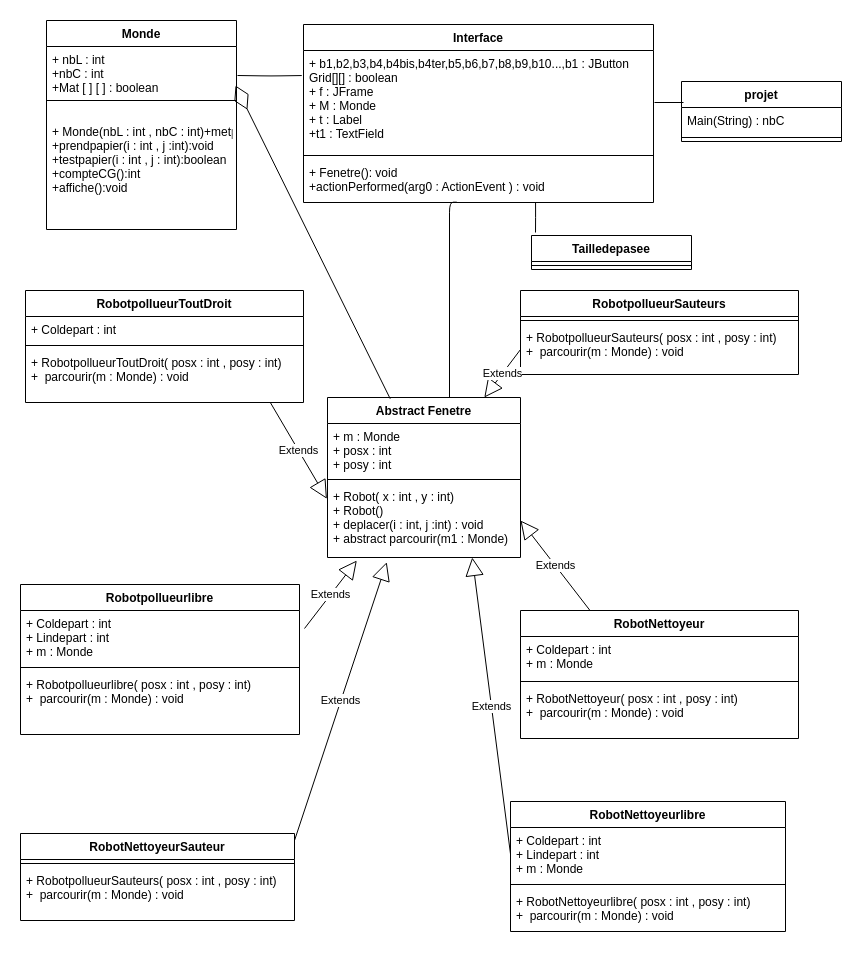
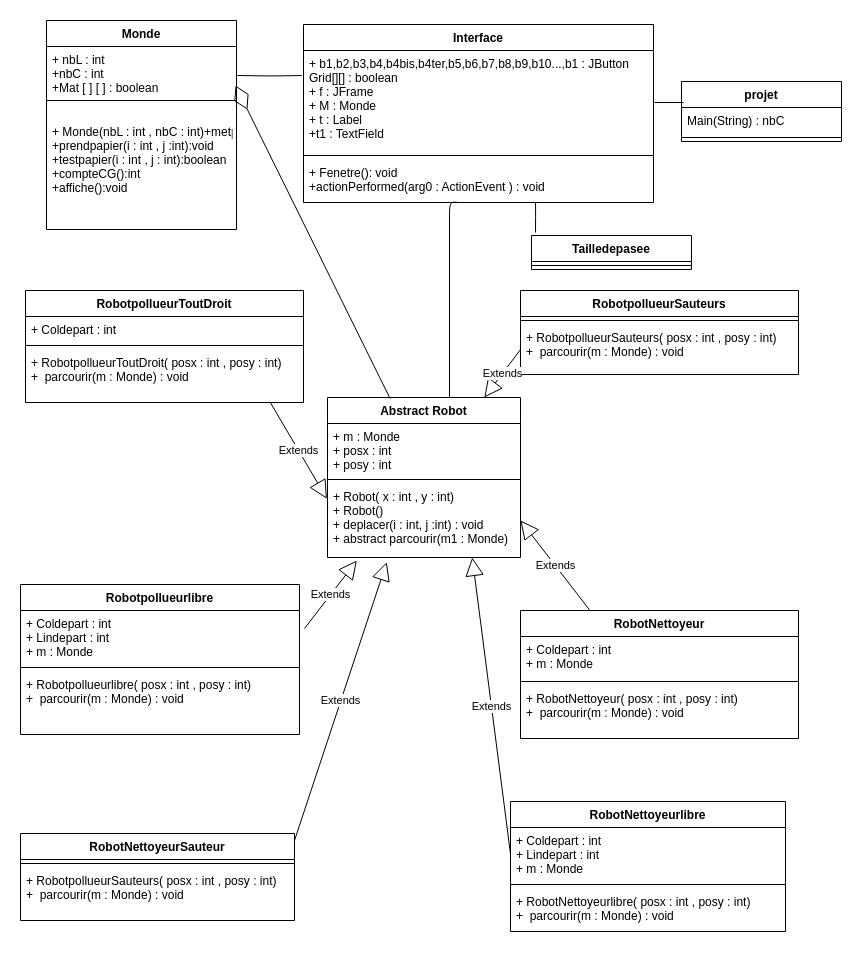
node "Abstract Fenetre": label "Abstract Fenetre" -> "Abstract Robot"
